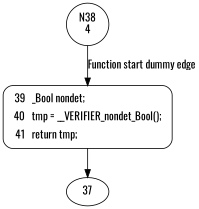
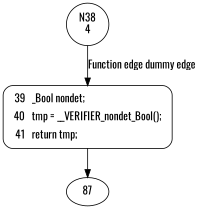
edge "N38 4" -> "39": label "Function start dummy edge" -> "Function edge dummy edge"
node "37": label "37" -> "87"
